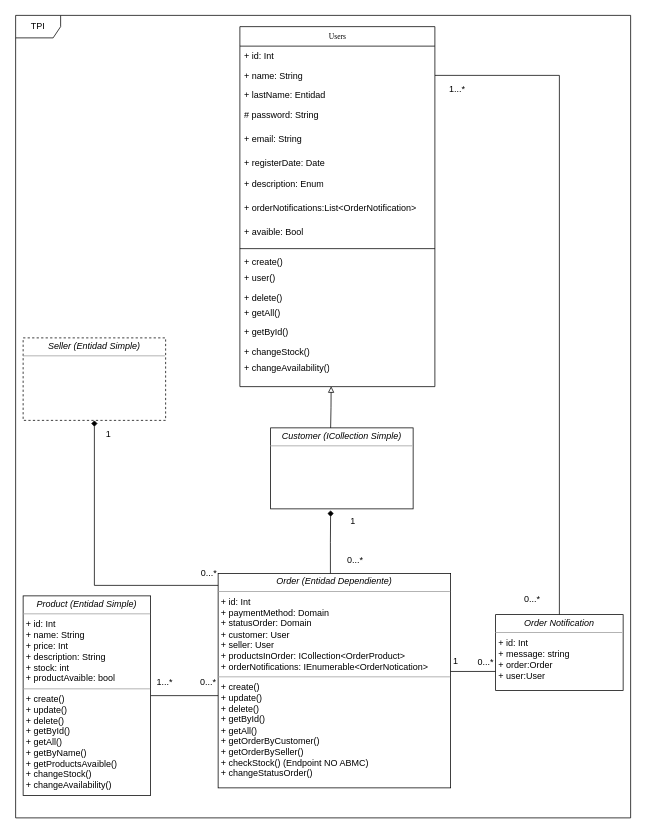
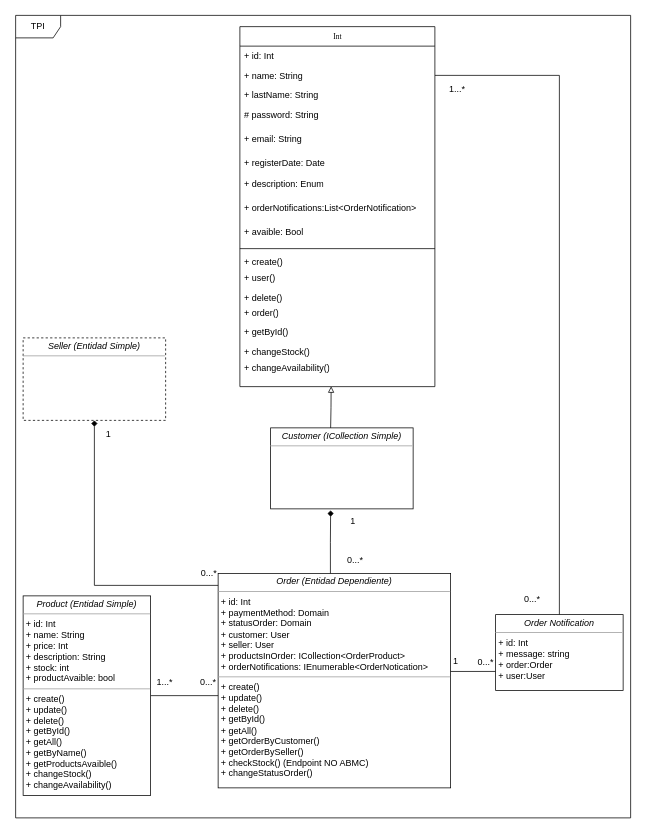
node "Users": label "Users" -> "Int"
node "+ lastName: Entidad": label "+ lastName: Entidad" -> "+ lastName: String"
node "+ getAll()": label "+ getAll()" -> "+ order()"
